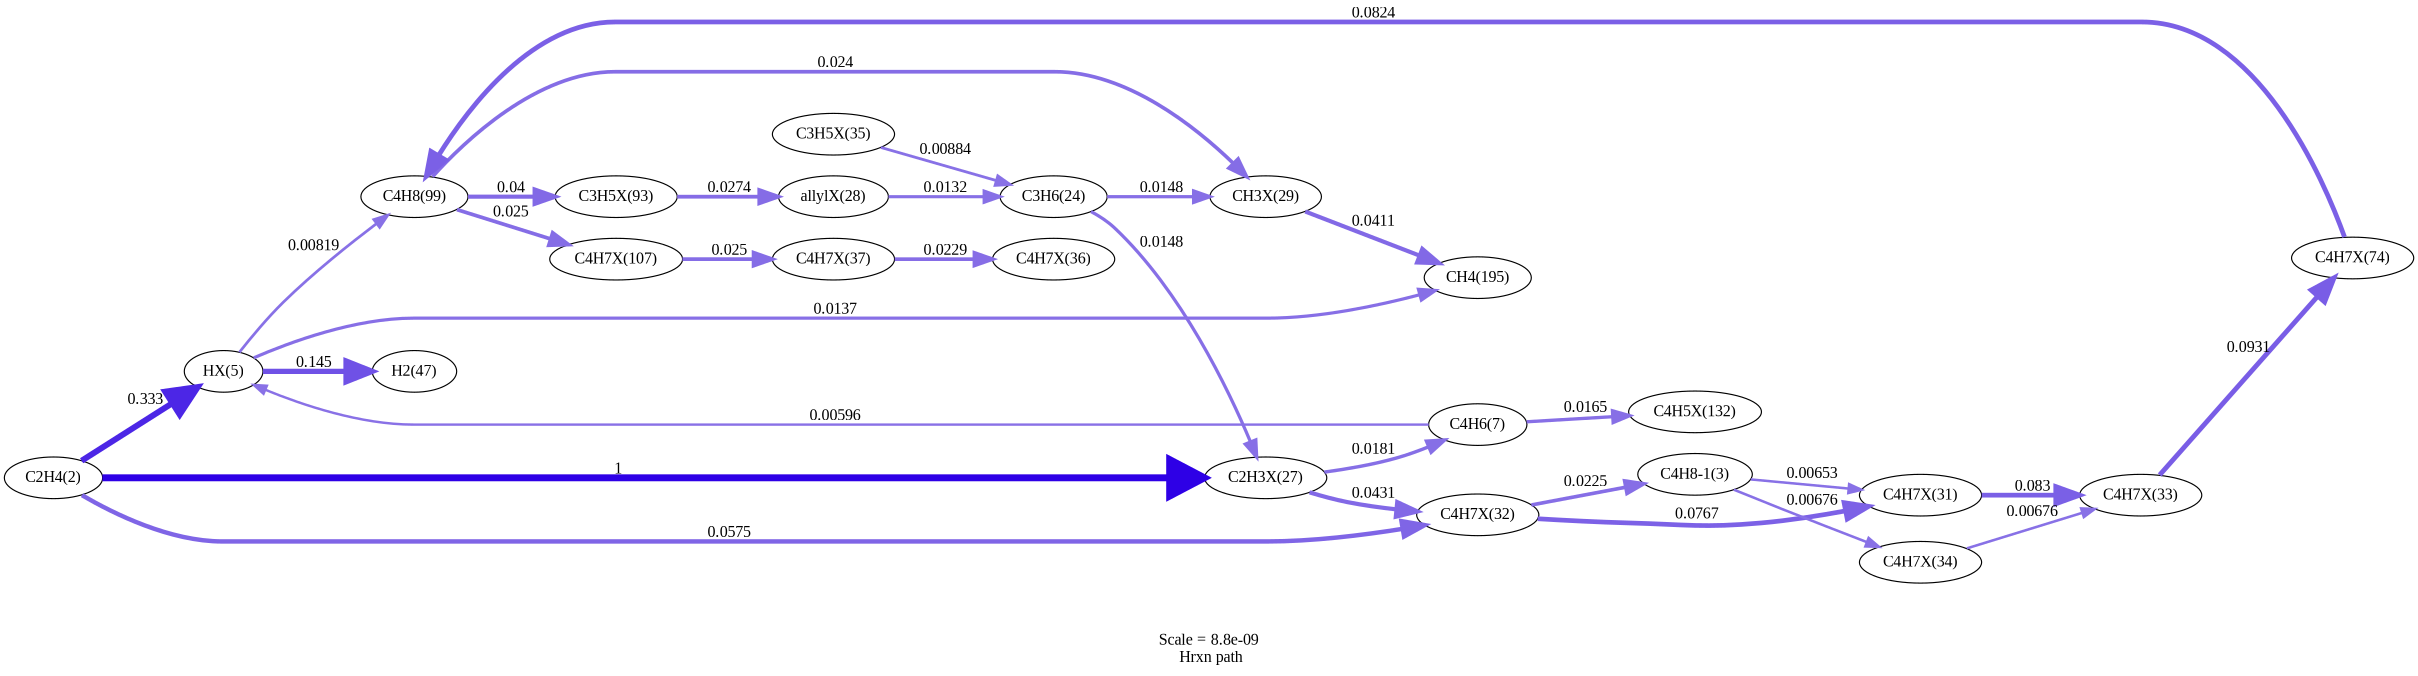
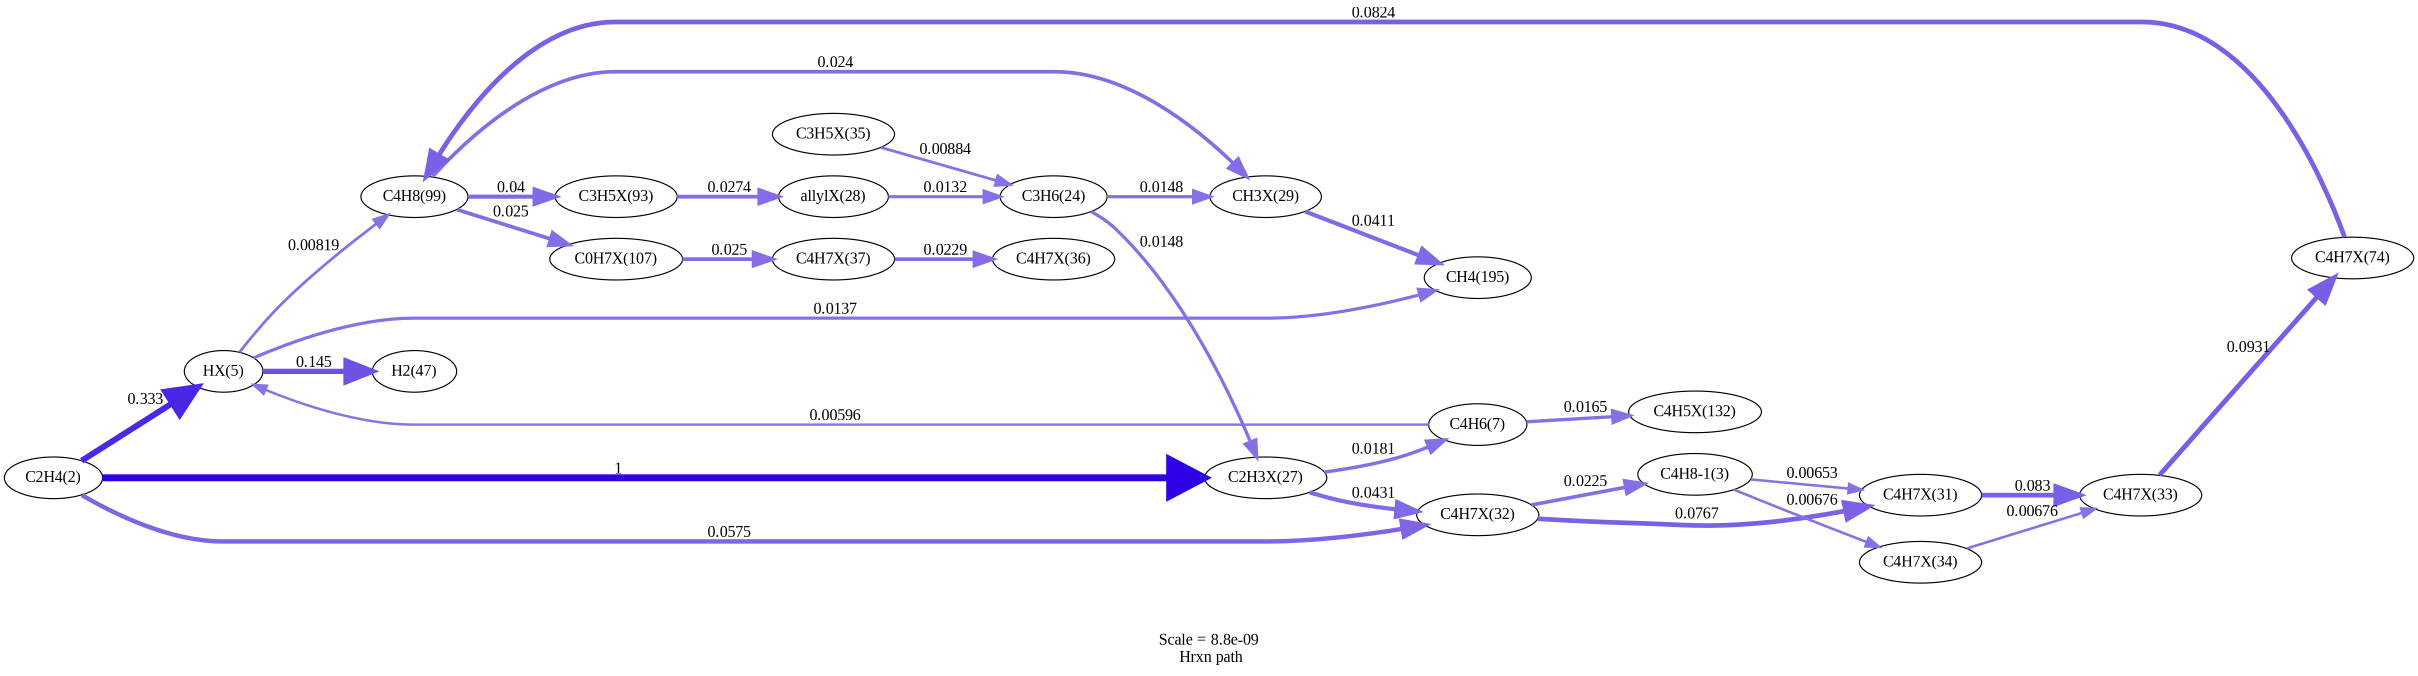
node "C4H7X(107)": label "C4H7X(107)" -> "C0H7X(107)"
